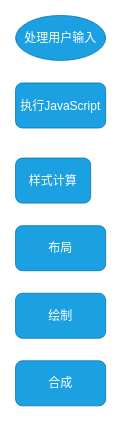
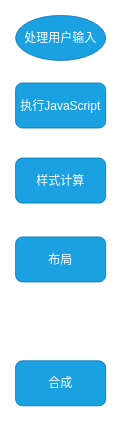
node "样式计算": size 75x45 -> 90x45
node "布局": moved (60, 248) -> (60, 259)
node "绘制": removed
